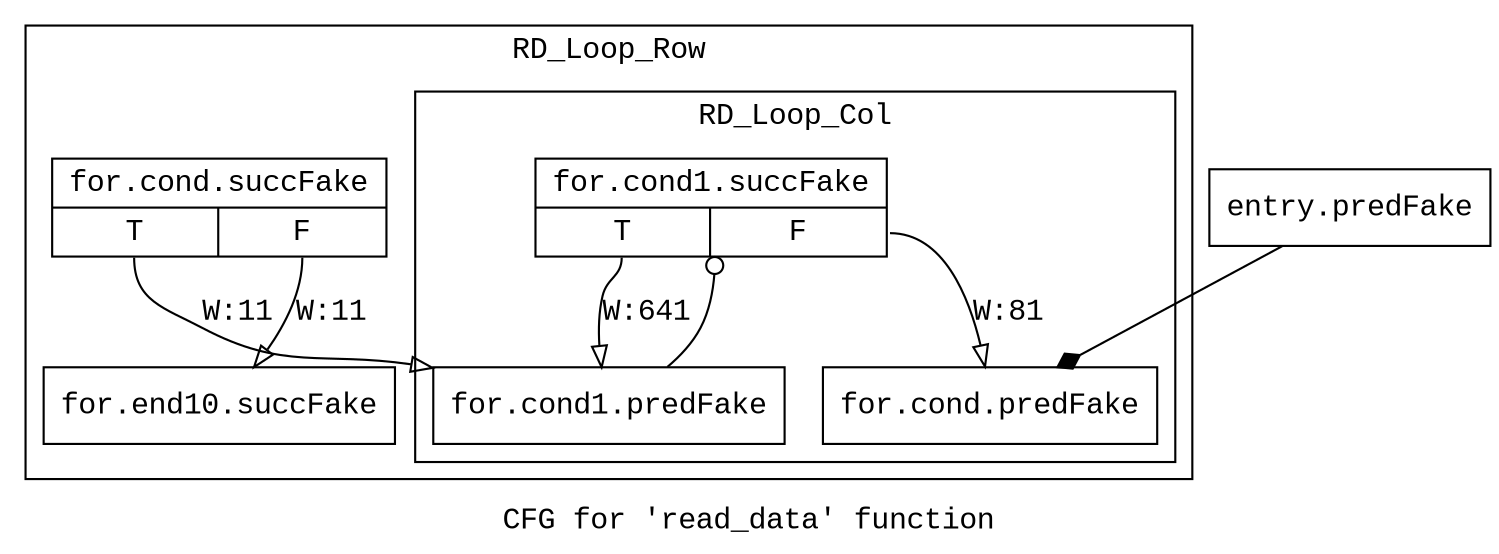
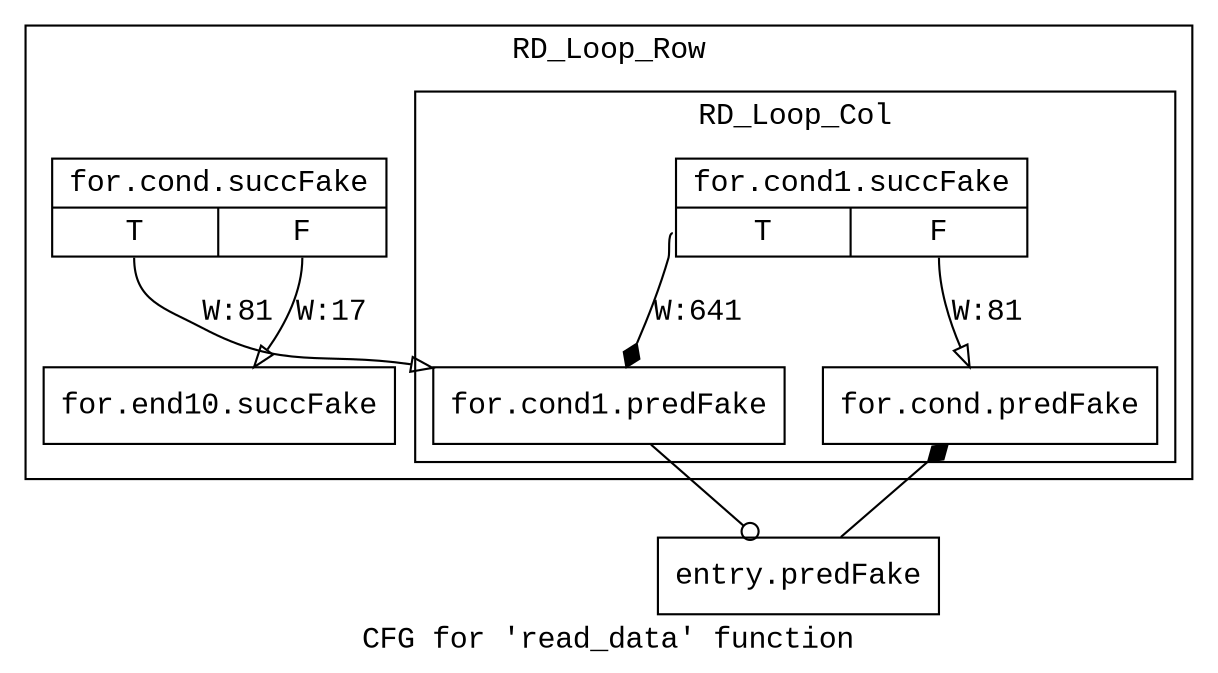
edge "for.cond1.succFake" -> "for.cond1.predFake": arrowhead onormal -> diamond
edge "for.cond.succFake" -> "for.cond1.predFake": label "W:11" -> "W:81"
edge "for.cond.succFake" -> "for.end10.succFake": label "W:11" -> "W:17"
edge "for.cond1.predFake" -> "for.cond1.succFake": now "for.cond1.predFake" -> "entry.predFake"
